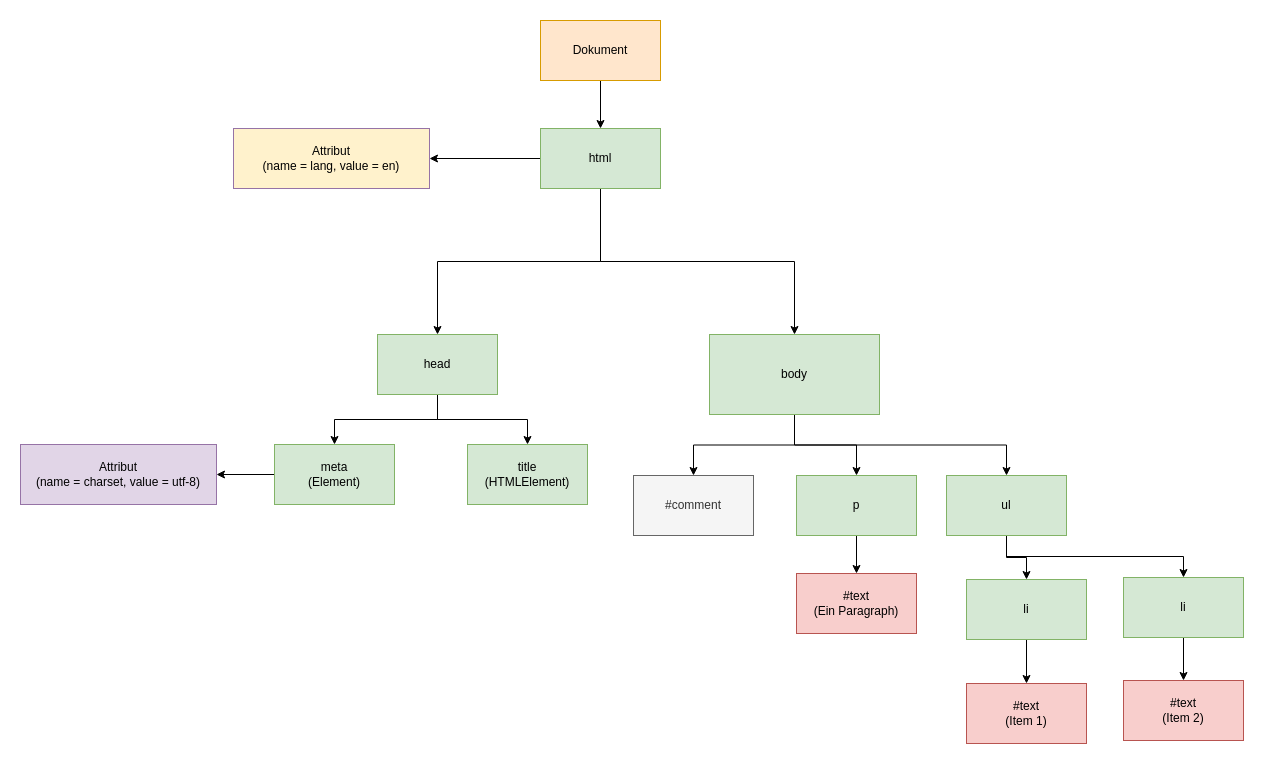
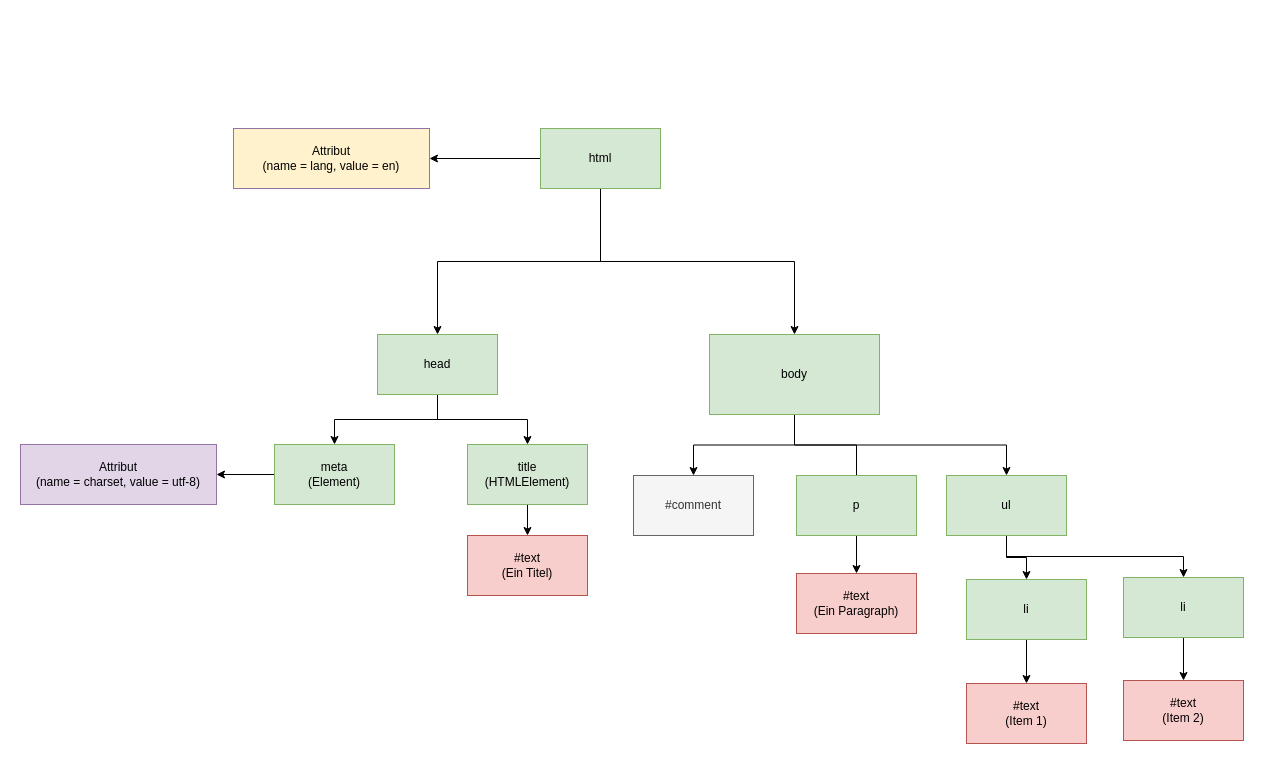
node "Dokument": removed
edge "Dokument" -> "html": removed
edge "body" -> "p": arrowhead classic -> none
edge "title (HTMLElement)" -> "#text (Ein Titel)": added
node "#text (Ein Titel)": added
